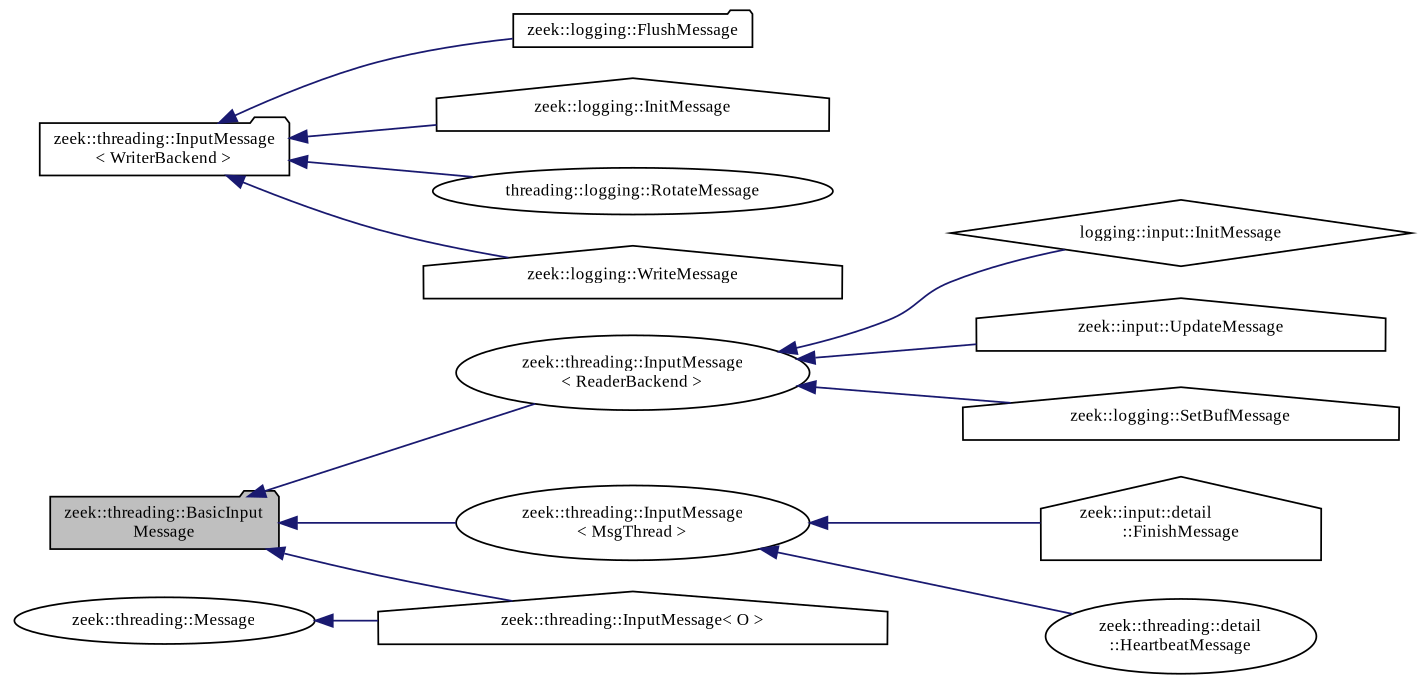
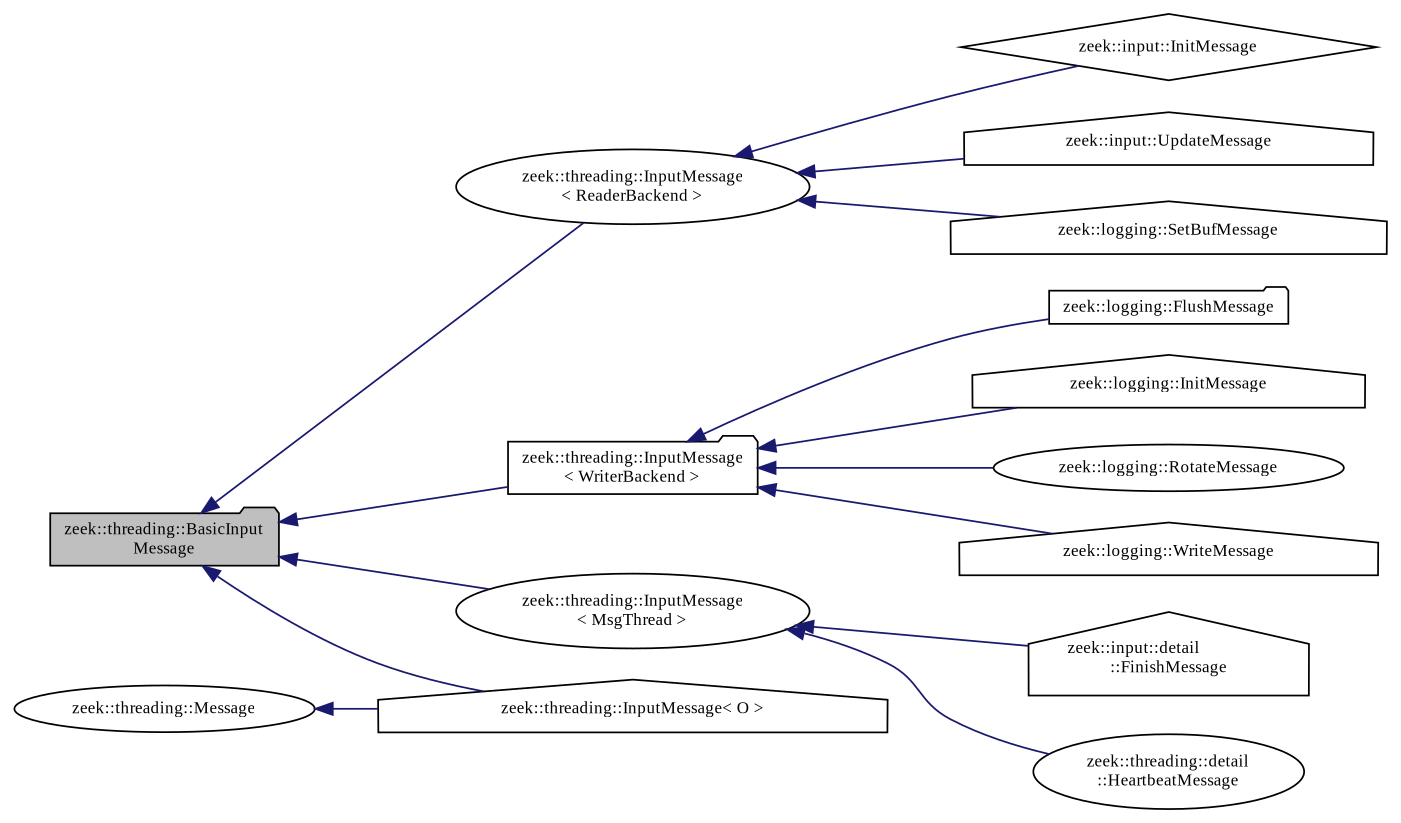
node "threading::logging::RotateMessage": label "threading::logging::RotateMessage" -> "zeek::logging::RotateMessage"
node "logging::input::InitMessage": label "logging::input::InitMessage" -> "zeek::input::InitMessage"
edge "zeek::threading::InputMessage < WriterBackend >" -> "zeek::threading::BasicInput Message": added
